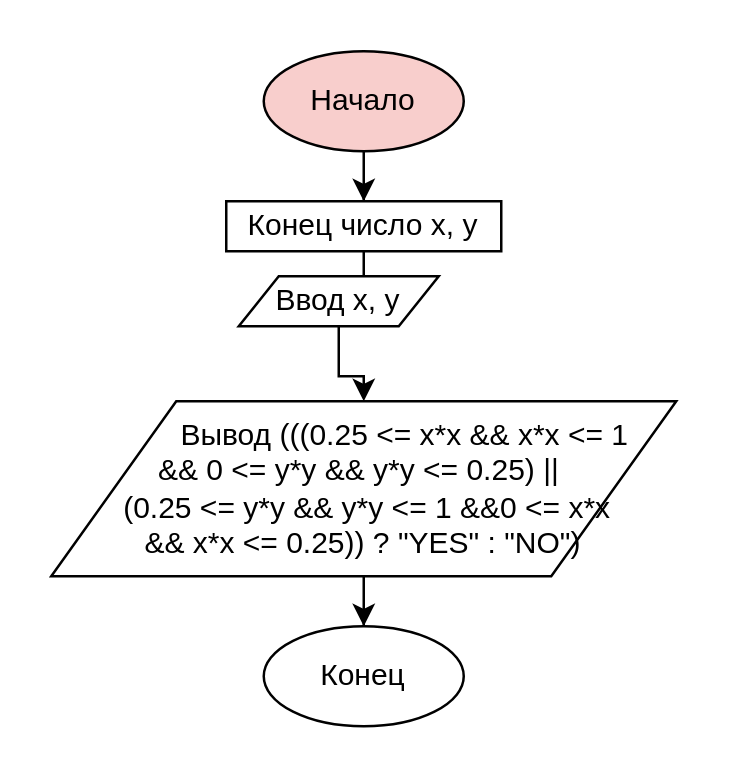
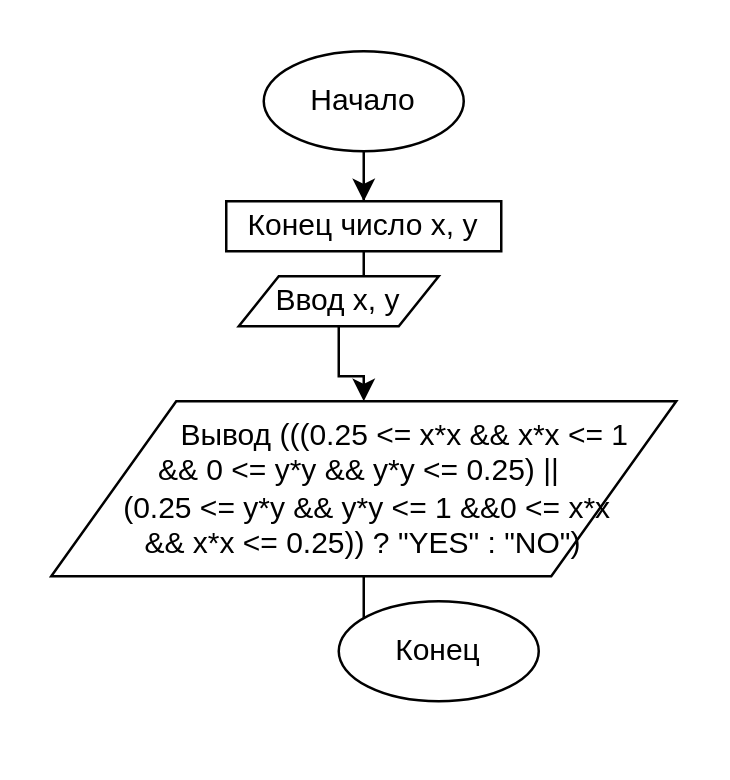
node "Начало": fillcolor #f8cecc -> #ffffff
node "Конец": moved (364, 676) -> (439, 651)
